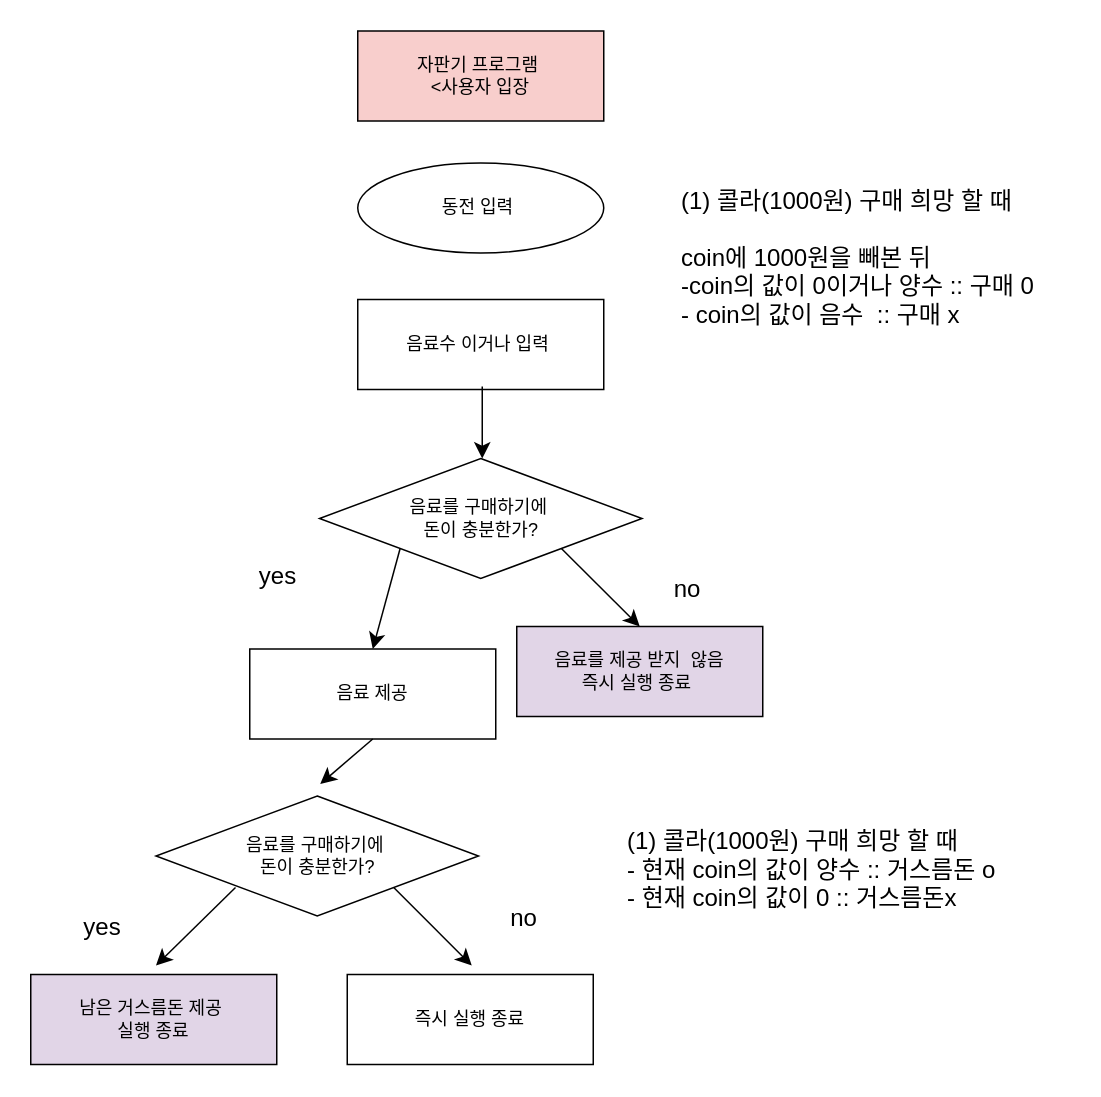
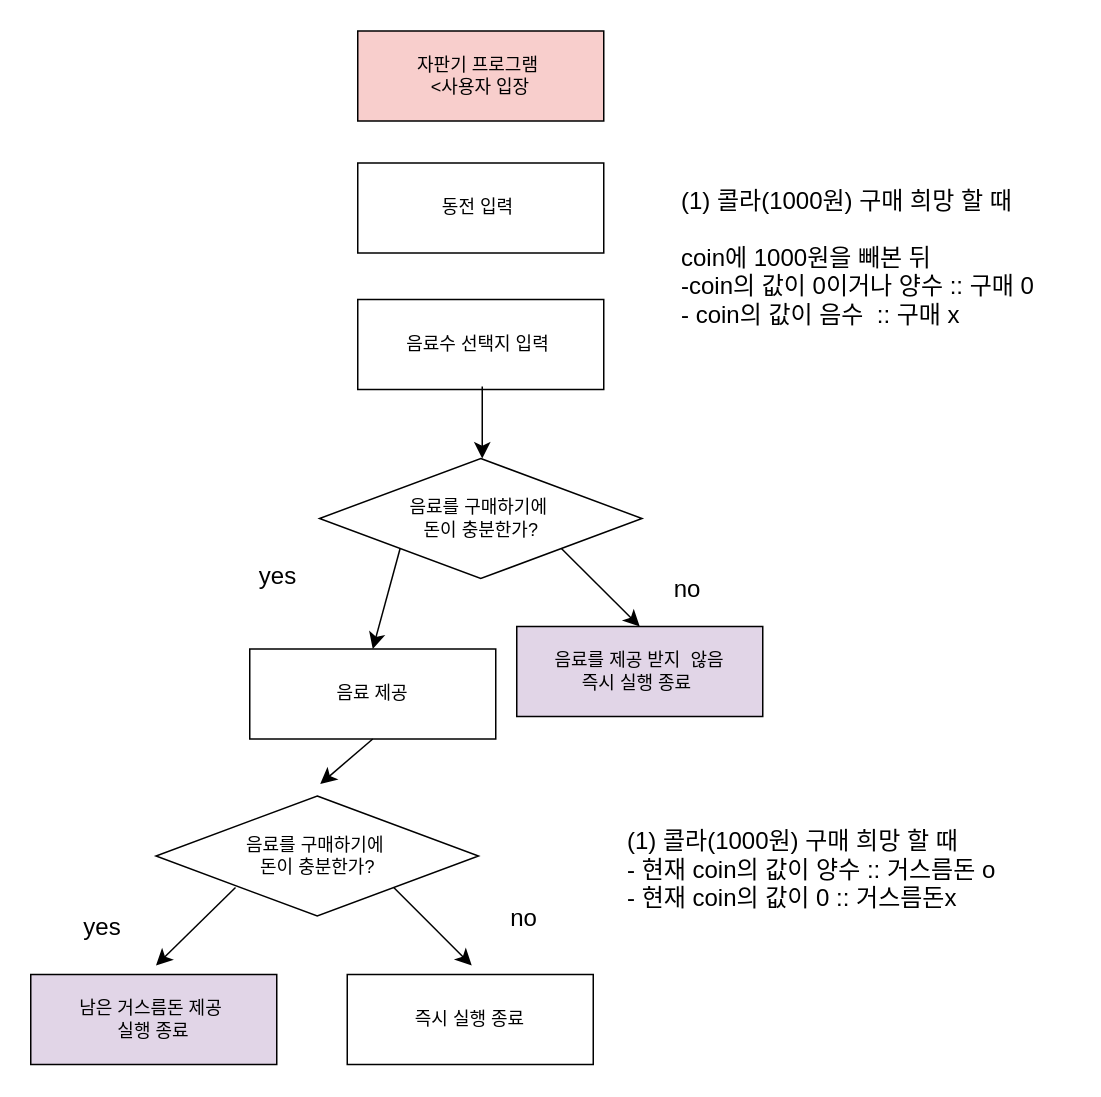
node "동전 입력": shape ellipse -> rectangle
node "음료수 이거나 입력": label "음료수 이거나 입력" -> "음료수 선택지 입력"
